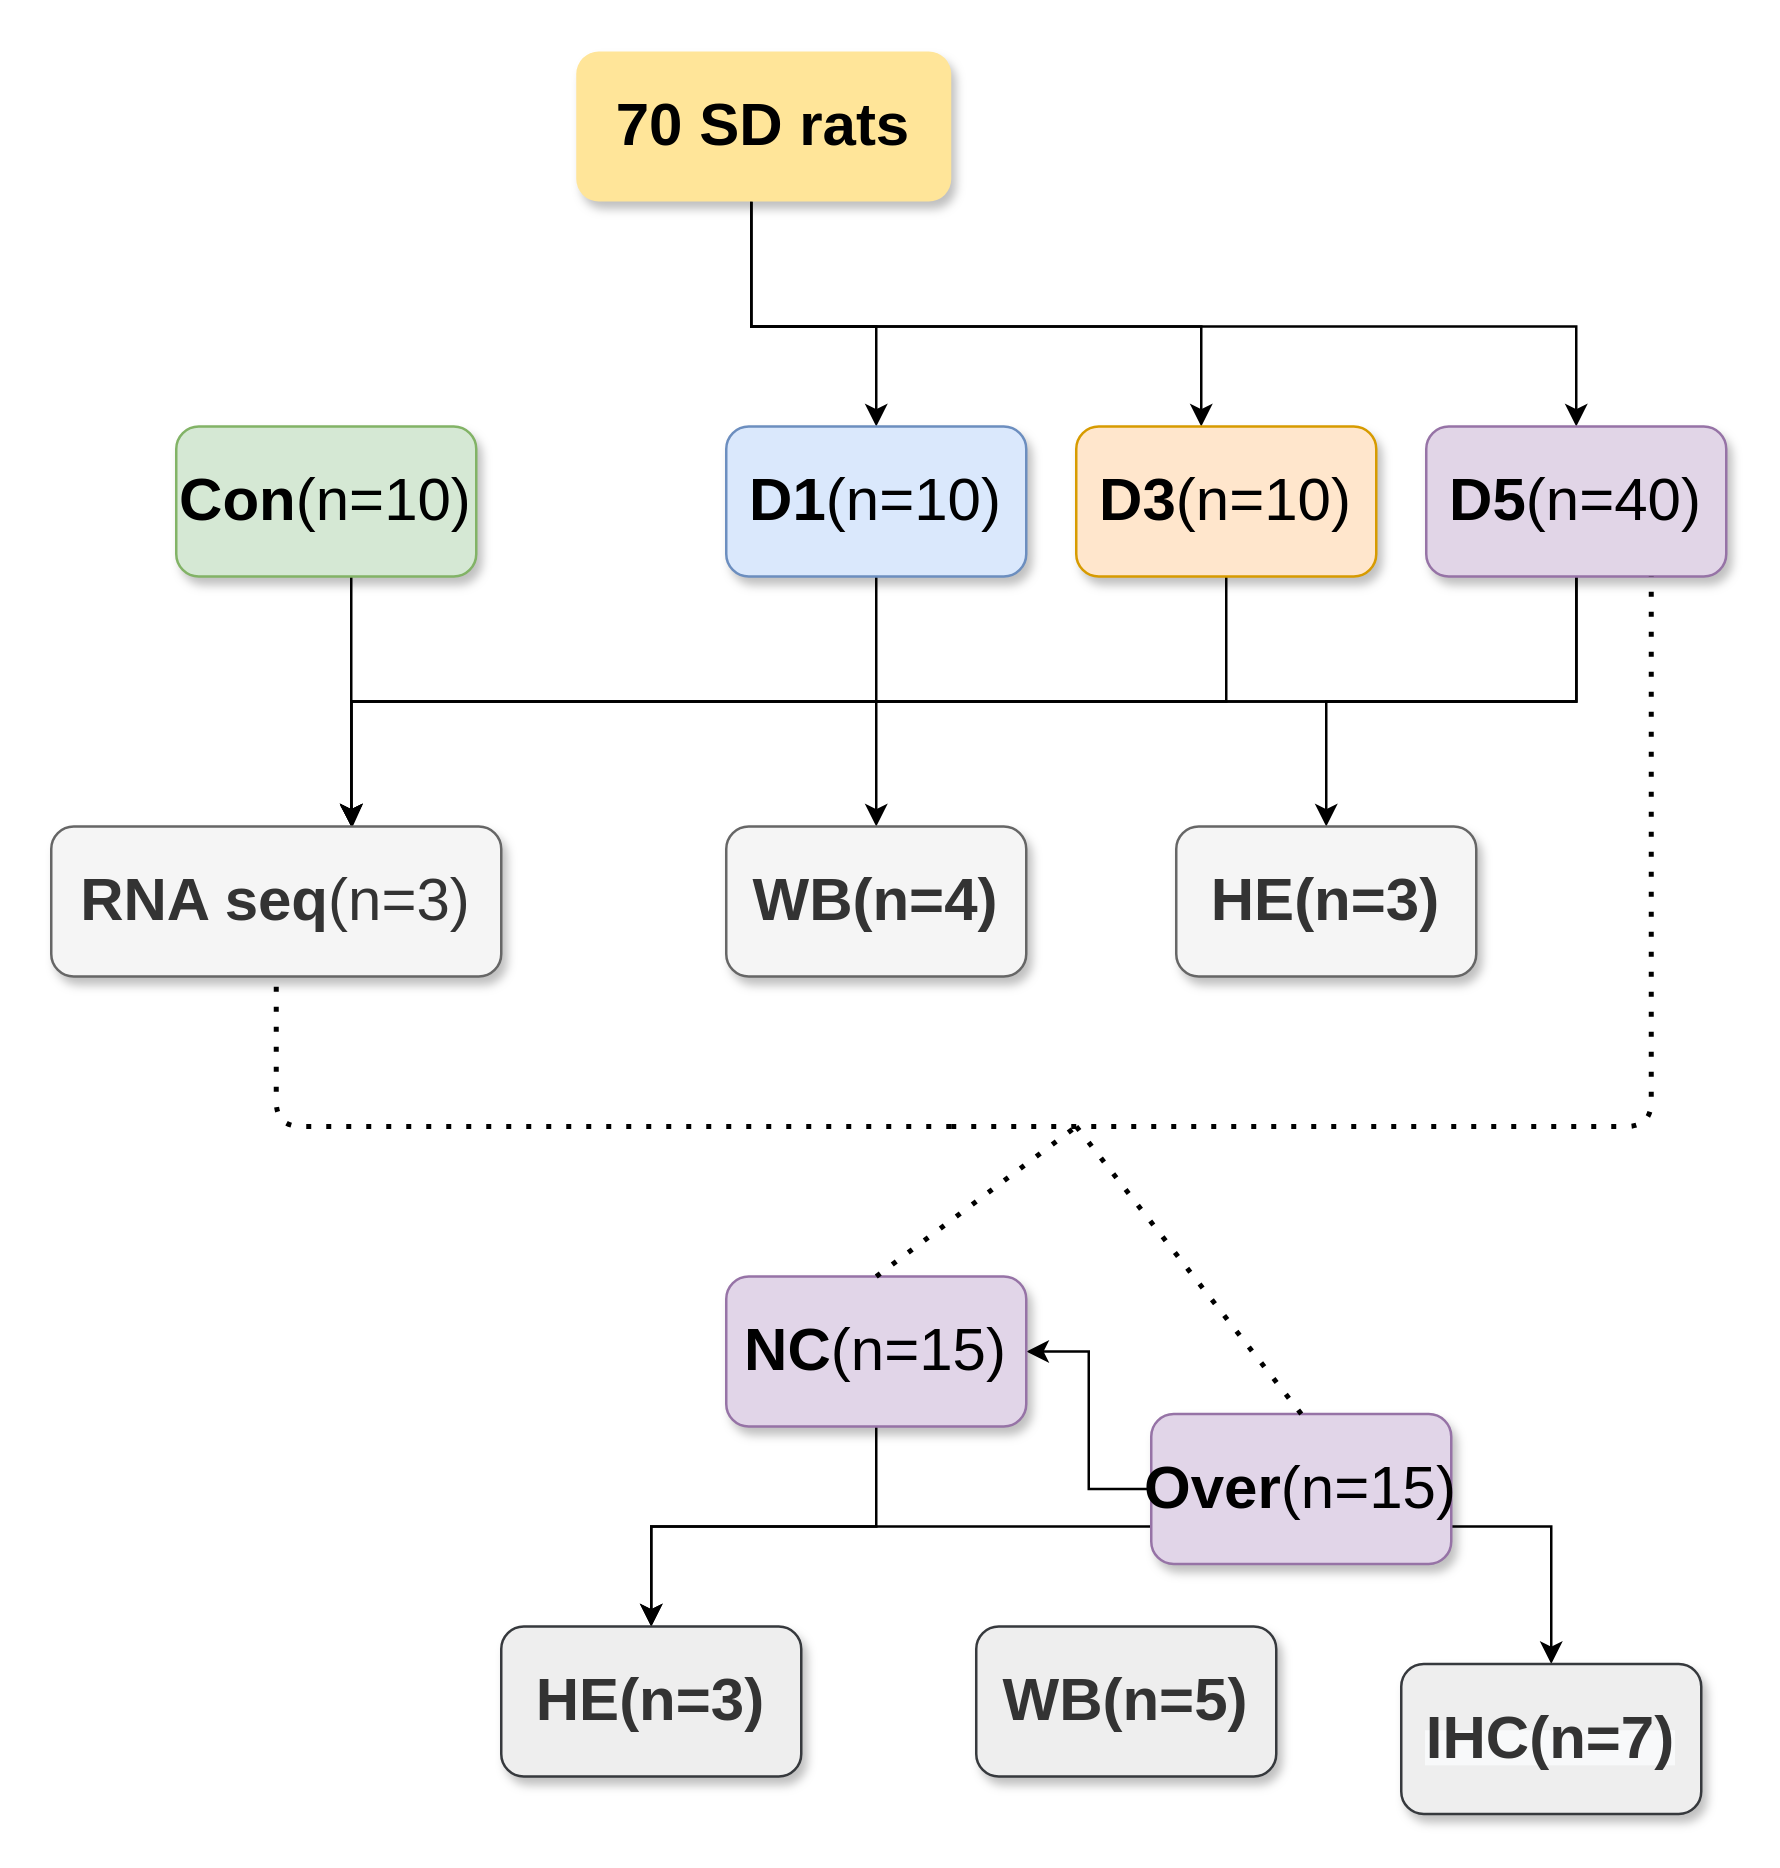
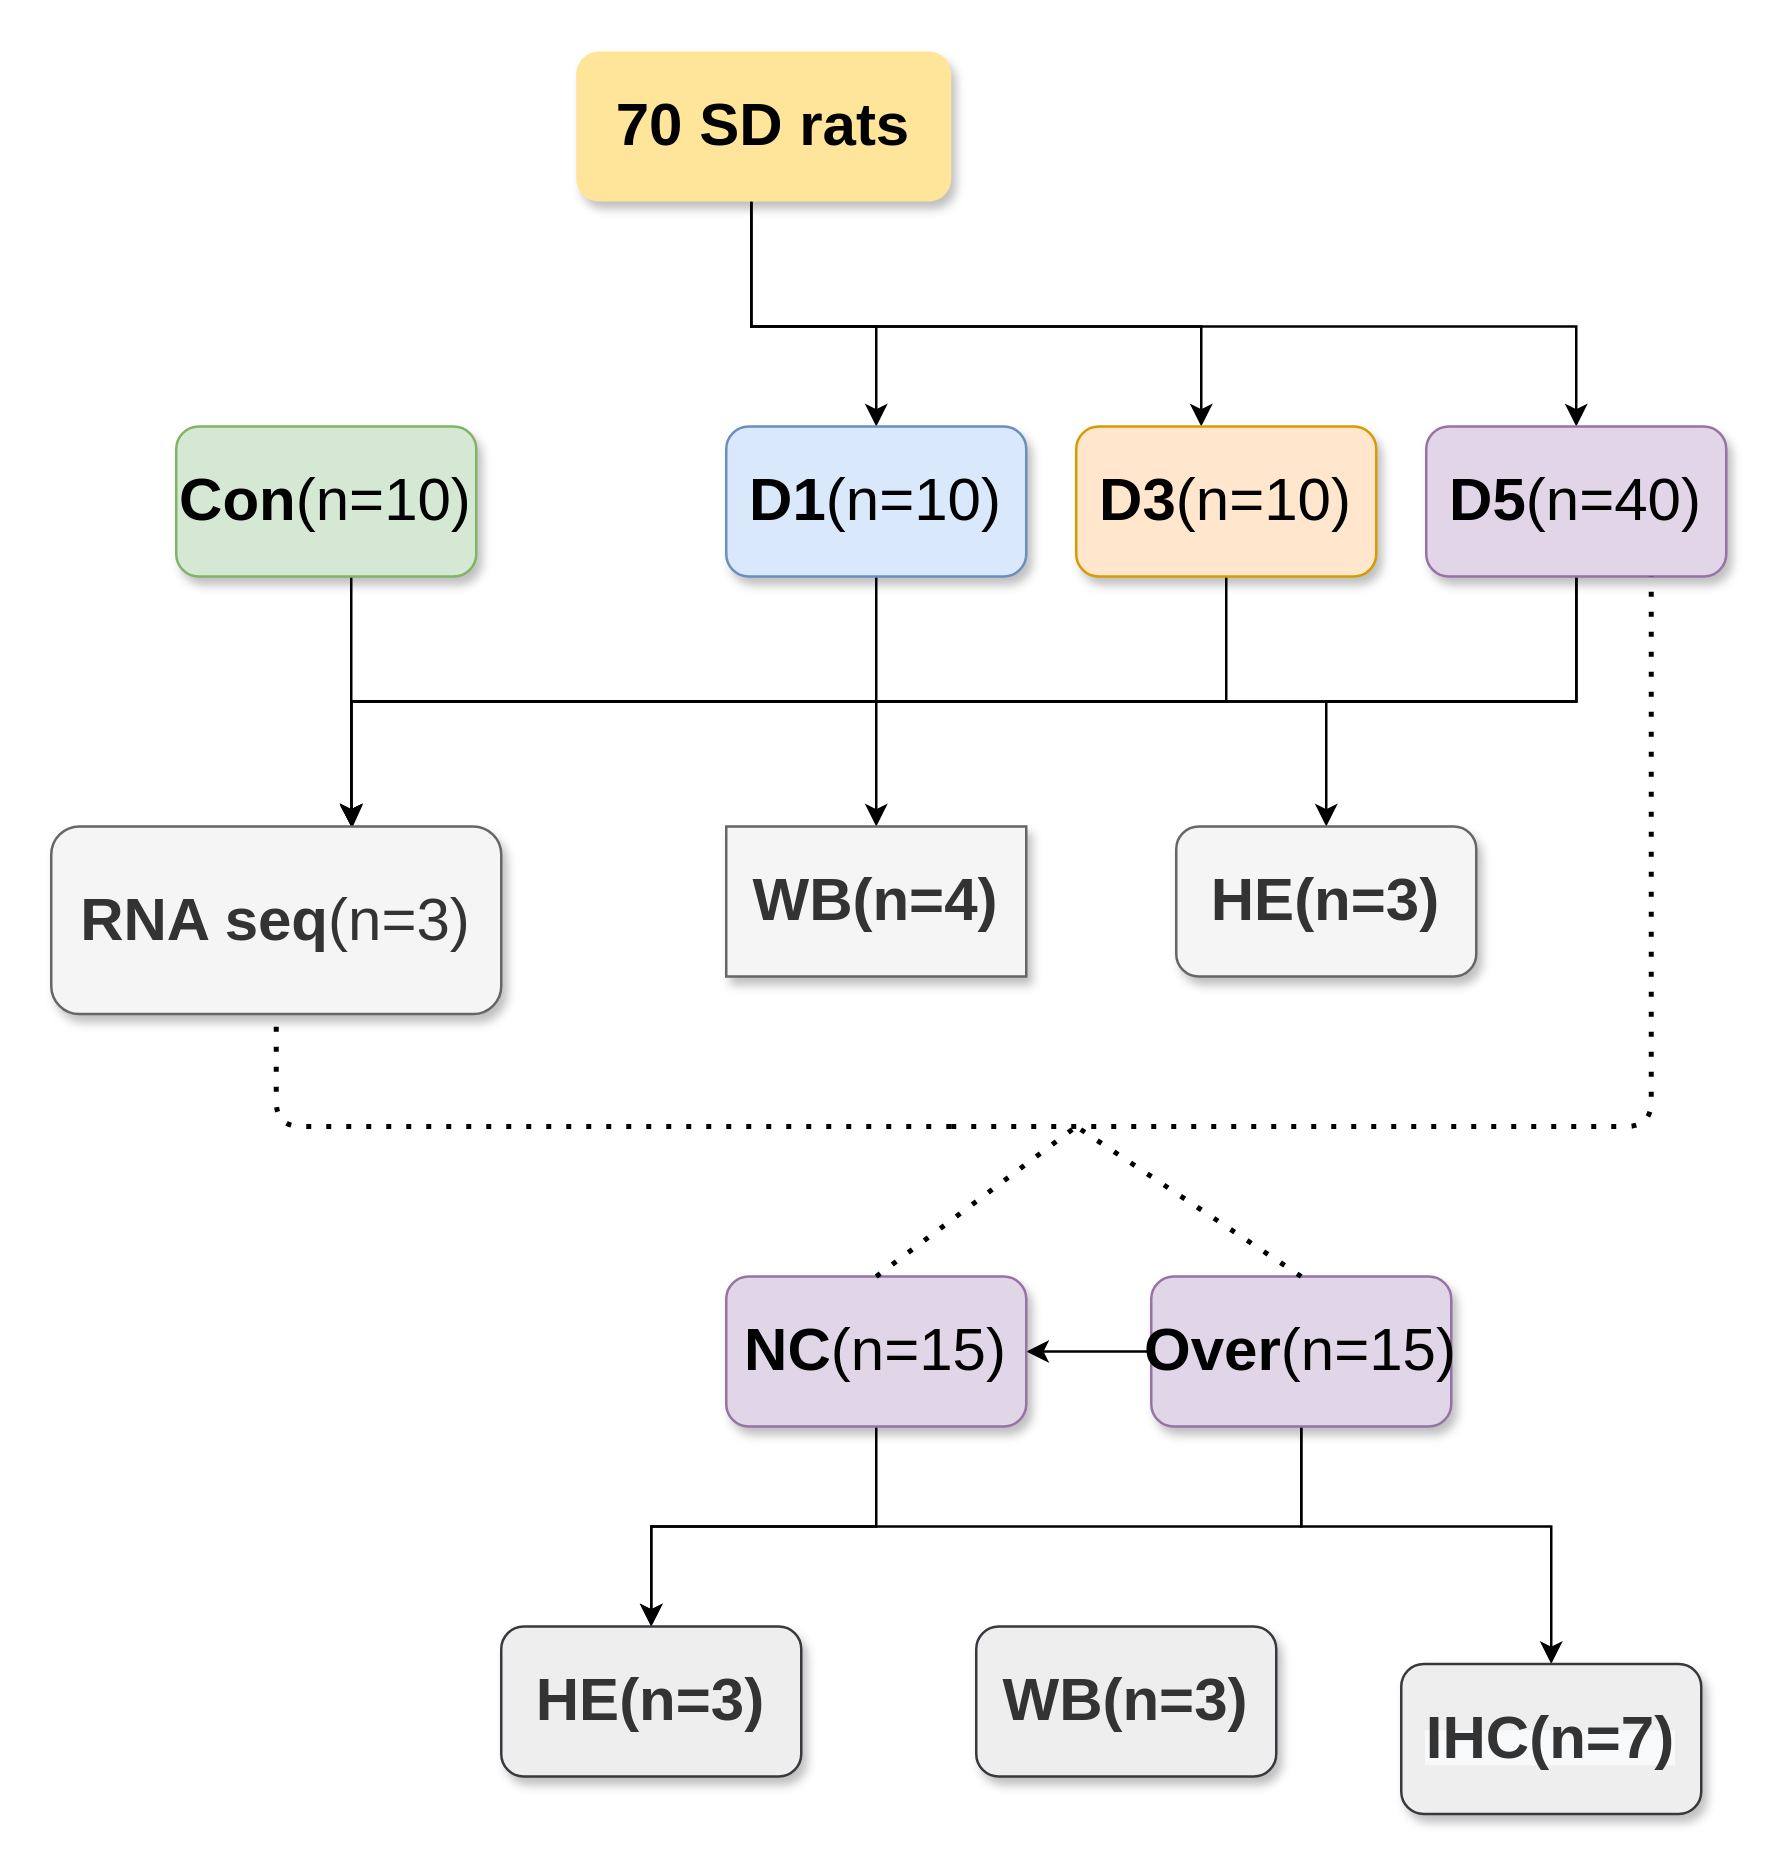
node "RNA seq(n=3)": size 450x150 -> 450x188
node "WB(n=4)": shape rounded rectangle -> rectangle
node "Over(n=15)": moved (1301, 1489) -> (1301, 1351)
node "WB(n=5)": label "WB(n=5)" -> "WB(n=3)"
